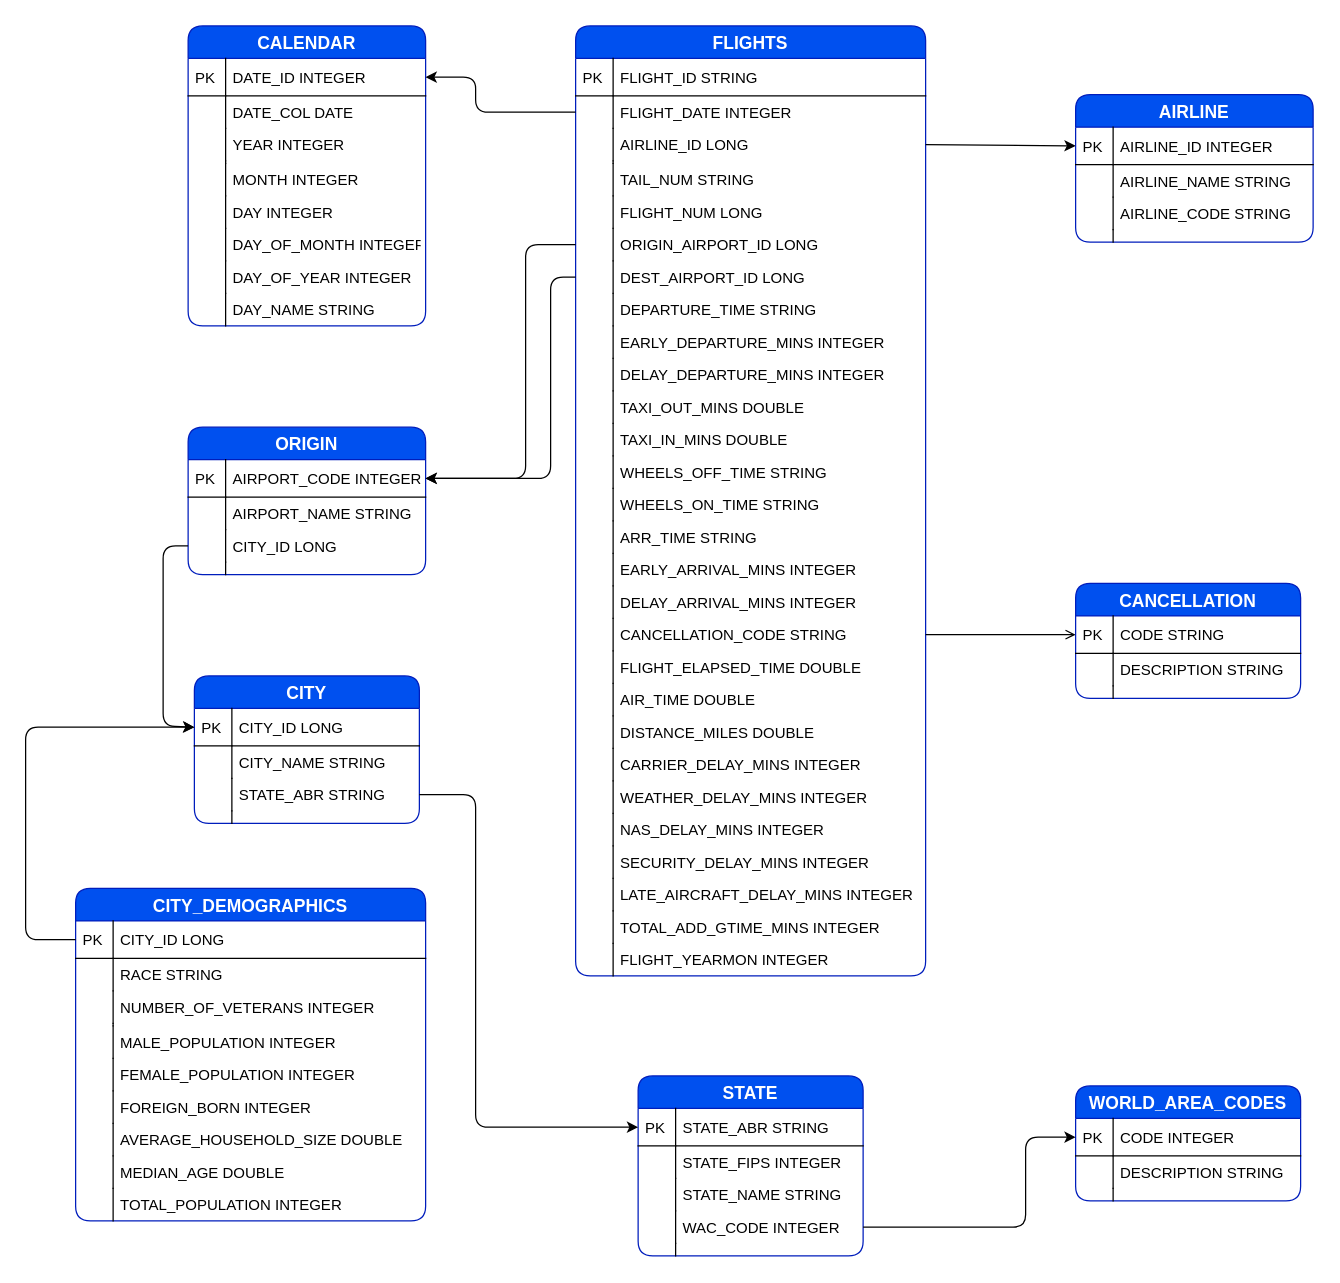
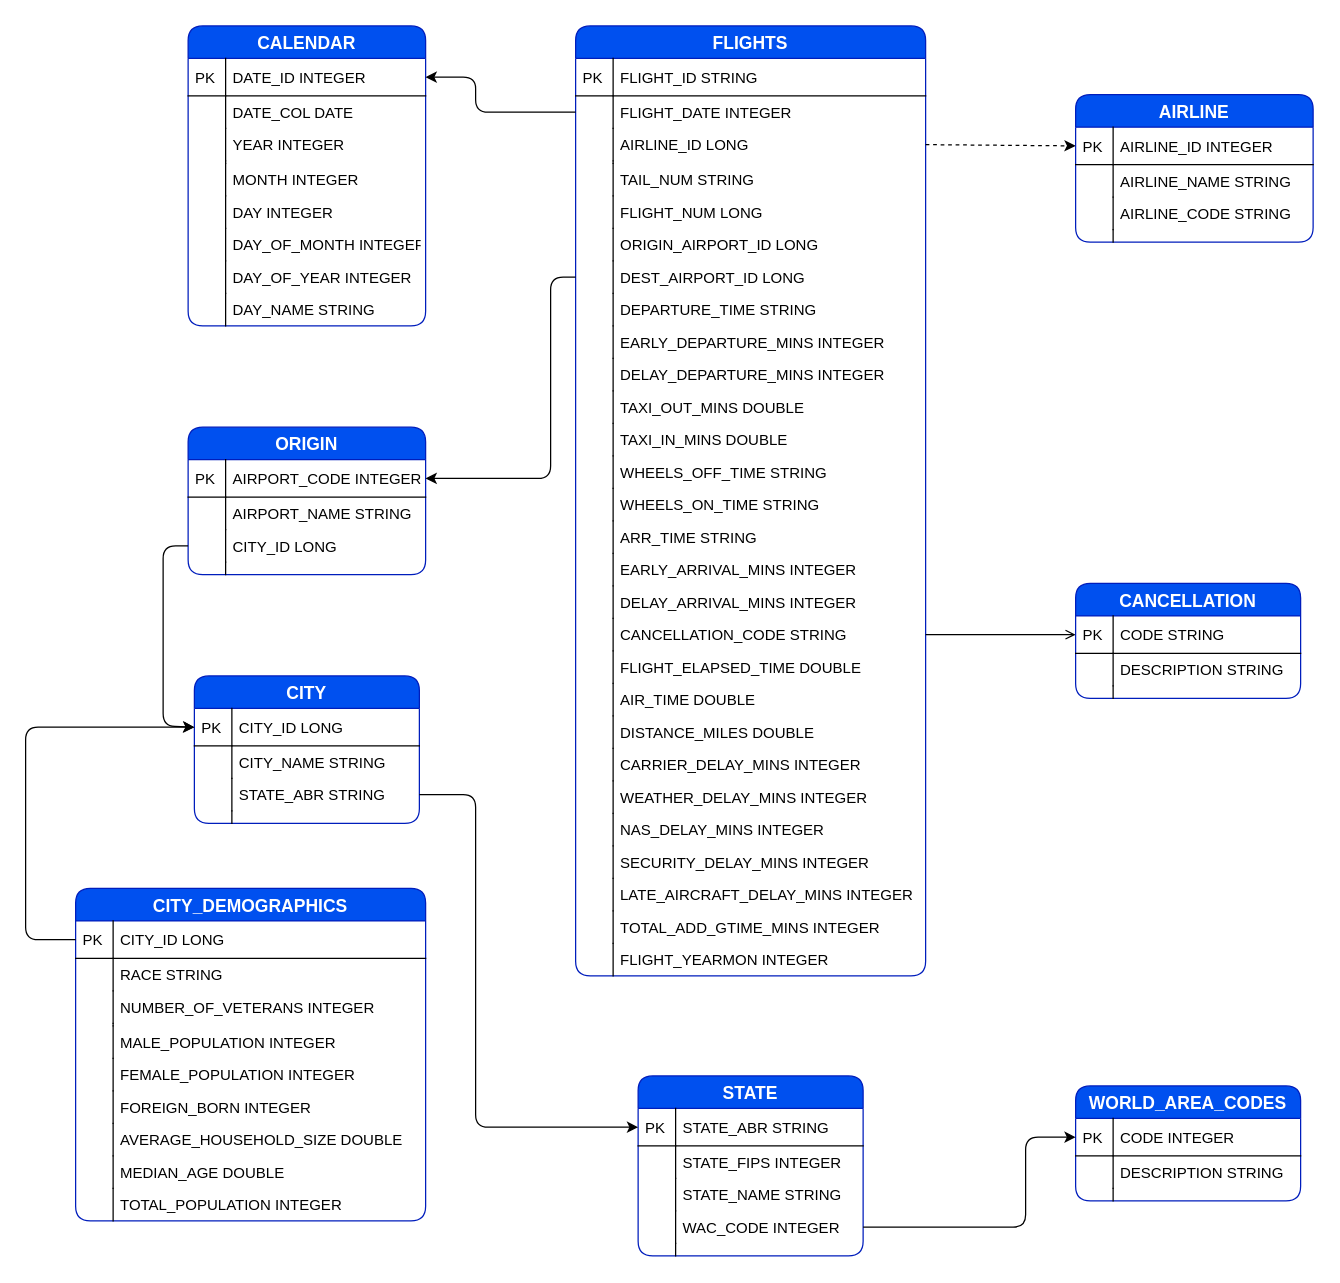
edge "AIRLINE_ID LONG" -> "AIRLINE_ID INTEGER": style solid -> dashed
edge "ORIGIN_AIRPORT_ID LONG" -> "AIRPORT_CODE INTEGER": removed
